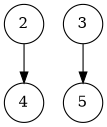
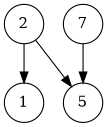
node "3": label "3" -> "7"
edge "2" -> "5": added
node "4": label "4" -> "1"
